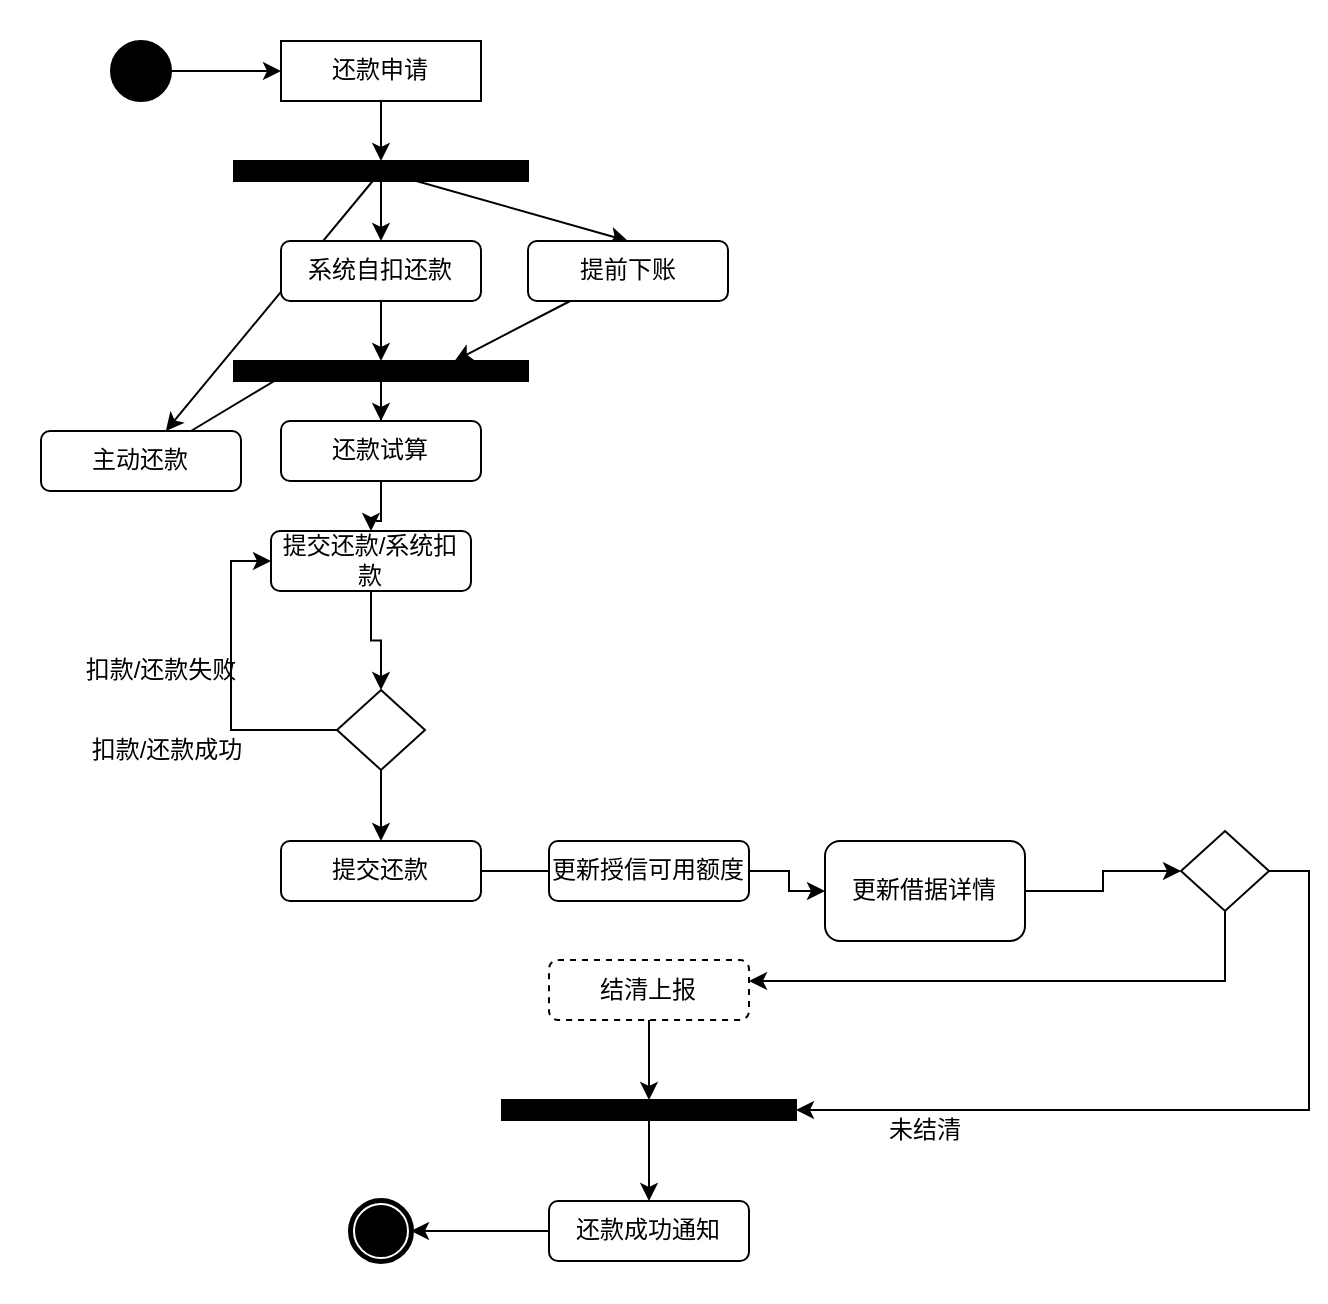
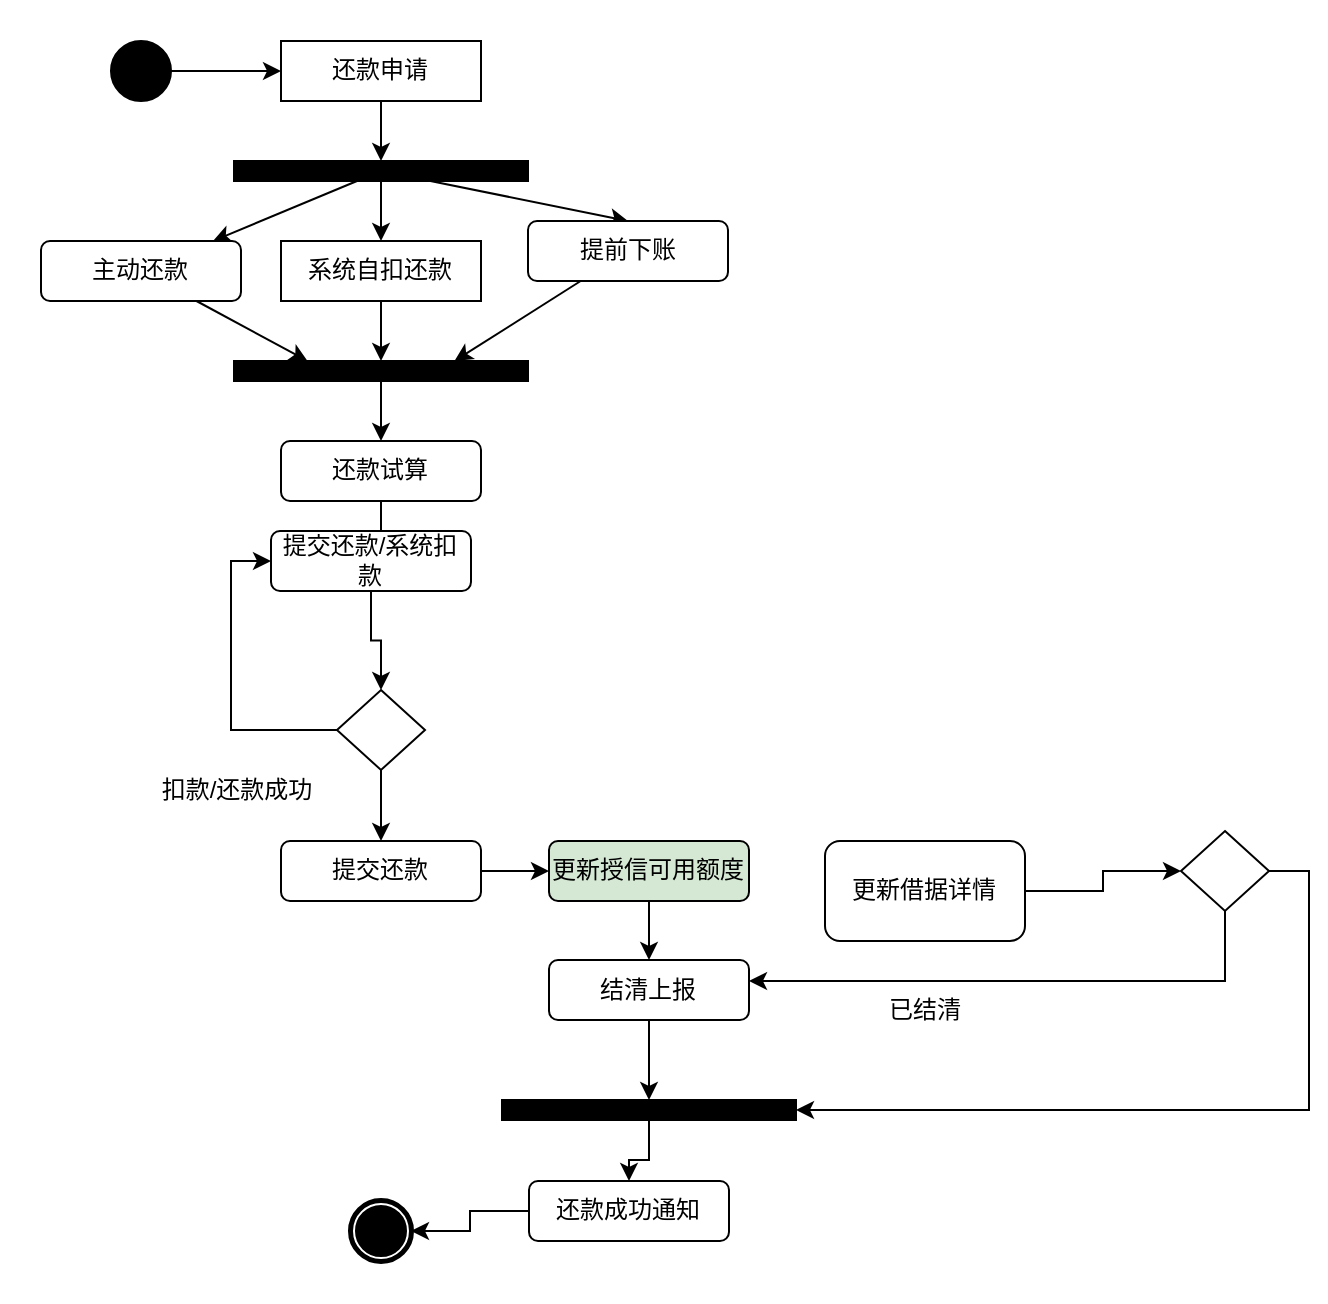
node "系统自扣还款": shape rounded rectangle -> rectangle
node "提前下账": moved (628, 271) -> (628, 251)
node "还款试算": moved (381, 451) -> (381, 471)
node "主动还款": moved (141, 461) -> (141, 271)
node "扣款/还款失败": removed
node "扣款/还款成功": moved (167, 750) -> (237, 790)
edge "提交还款" -- "更新授信可用额度": arrowhead none -> classic
node "更新授信可用额度": fillcolor #ffffff -> #d5e8d4
edge "更新授信可用额度" -> "更新借据详情": now "更新授信可用额度" -> "结清上报"
node "结清上报": style dashed -> solid
node "已结清": added
node "未结清": removed
node "还款成功通知": moved (649, 1231) -> (629, 1211)
